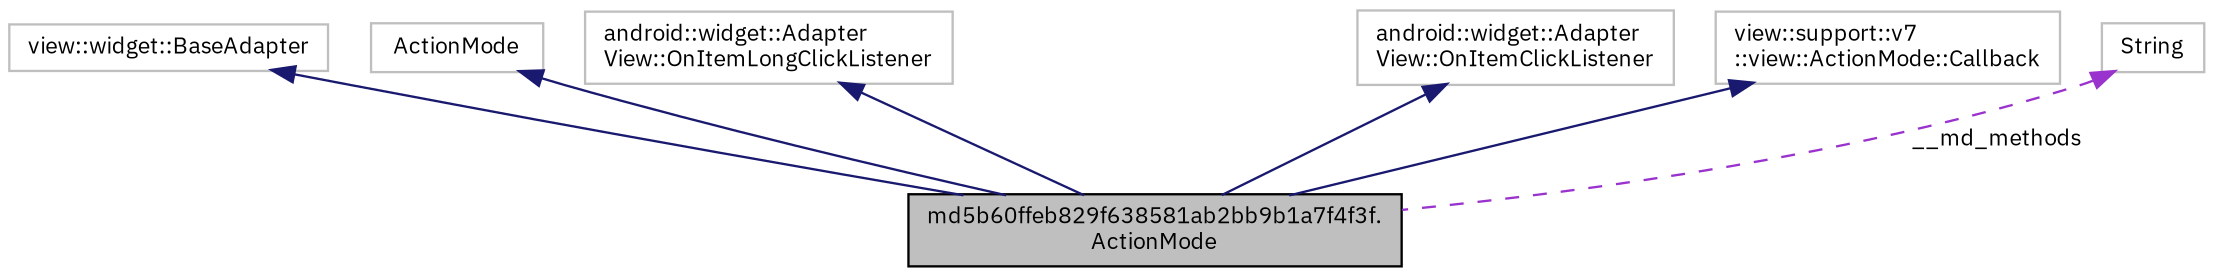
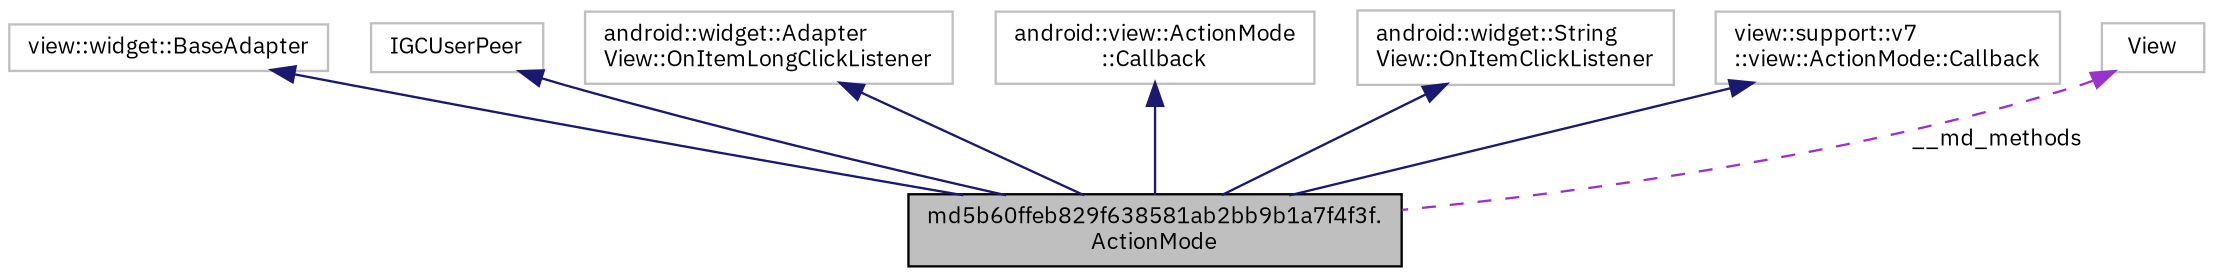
node "ActionMode": label "ActionMode" -> "IGCUserPeer"
node "android::view::ActionMode ::Callback": added
node "android::widget::Adapter View::OnItemClickListener": label "android::widget::Adapter View::OnItemClickListener" -> "android::widget::String View::OnItemClickListener"
node "String": label "String" -> "View"
